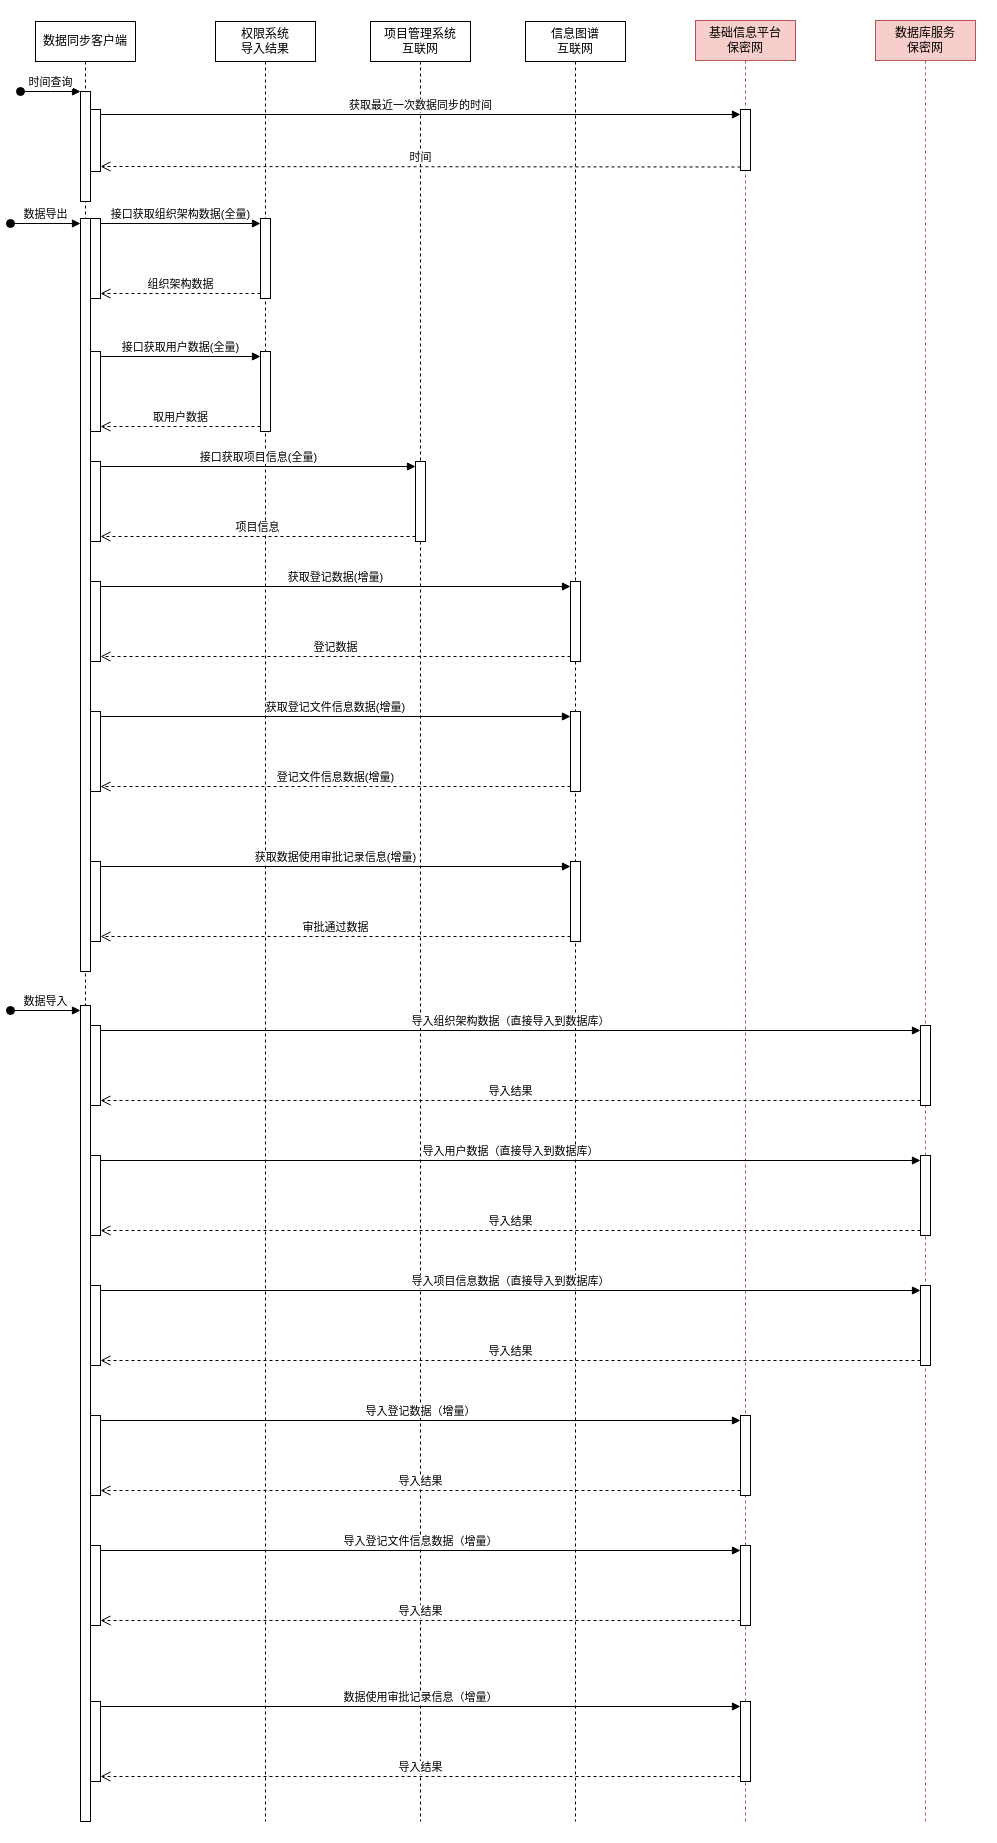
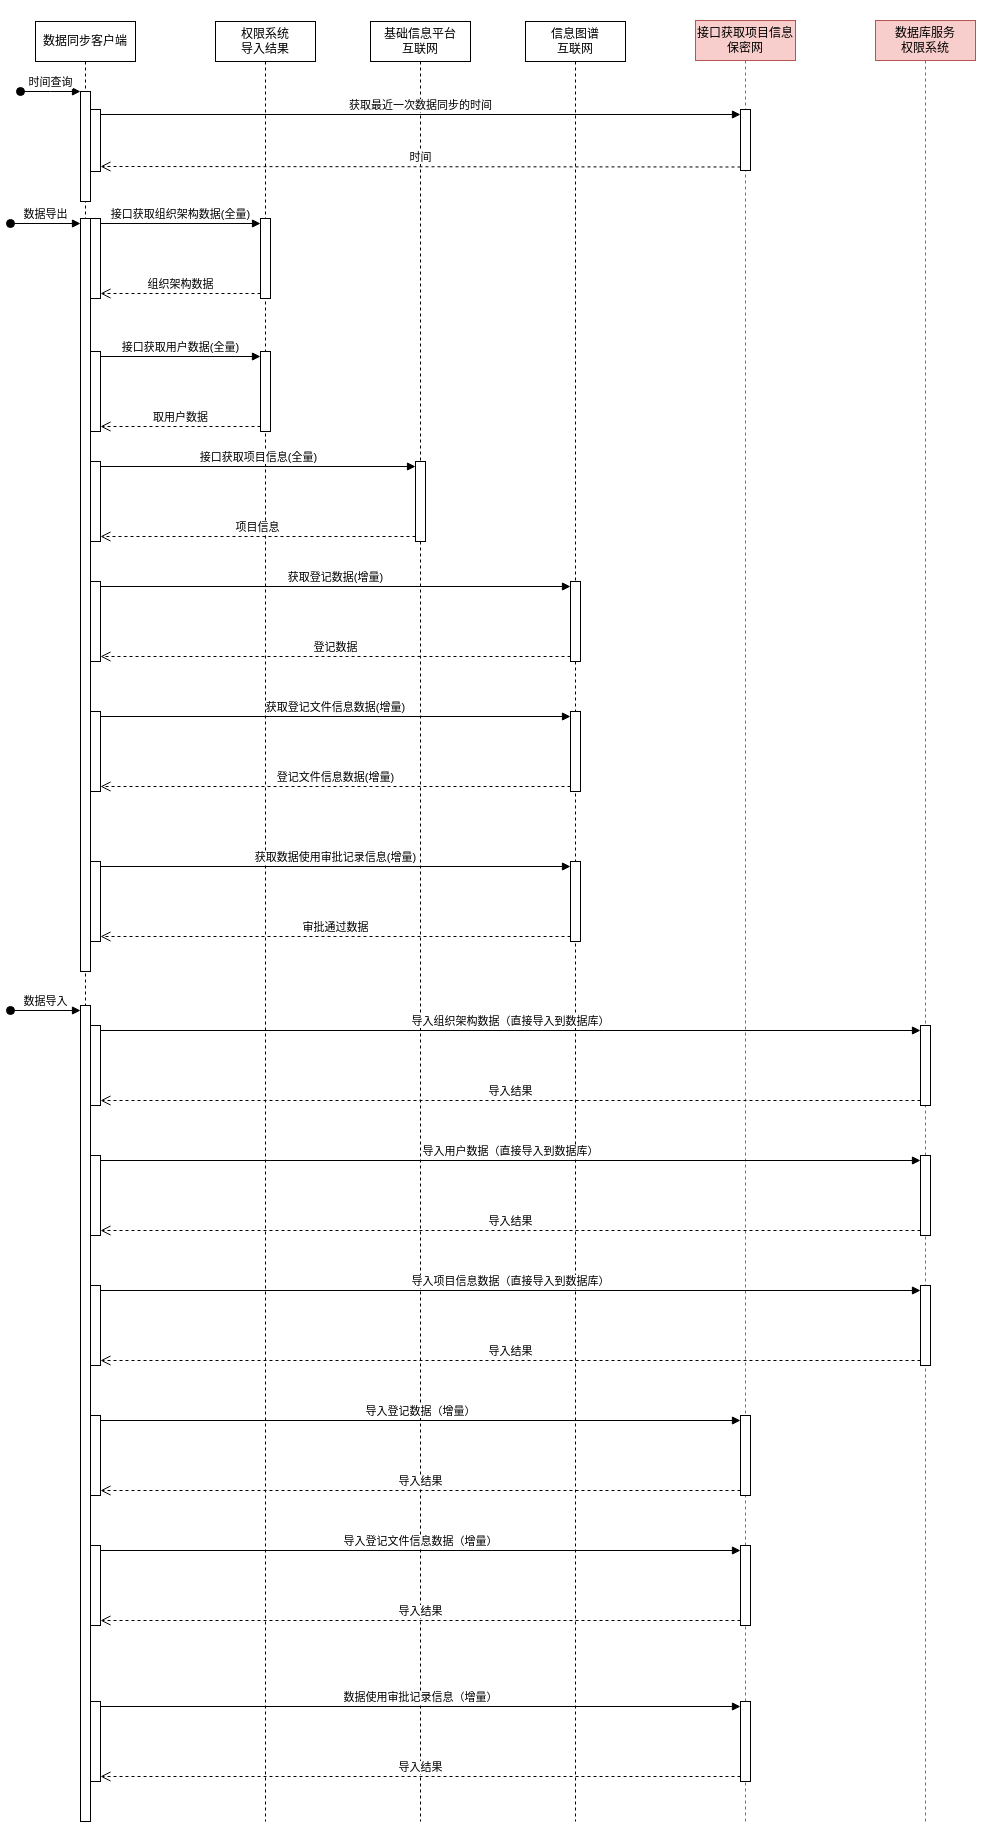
node "基础信息平台 保密网": label "基础信息平台 保密网" -> "接口获取项目信息 保密网"
node "数据库服务 保密网": label "数据库服务 保密网" -> "数据库服务 权限系统"
node "项目管理系统 互联网": label "项目管理系统 互联网" -> "基础信息平台 互联网"
